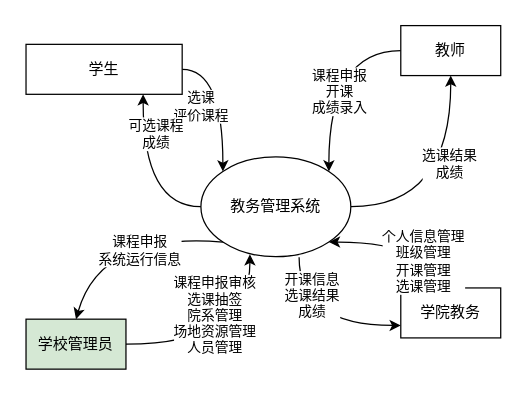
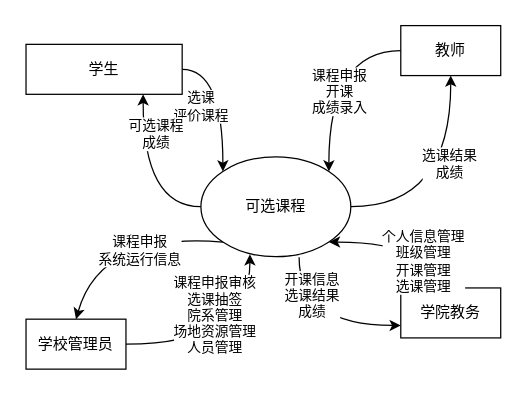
node "教务管理系统": label "教务管理系统" -> "可选课程"
node "学校管理员": fillcolor #d5e8d4 -> #ffffff
